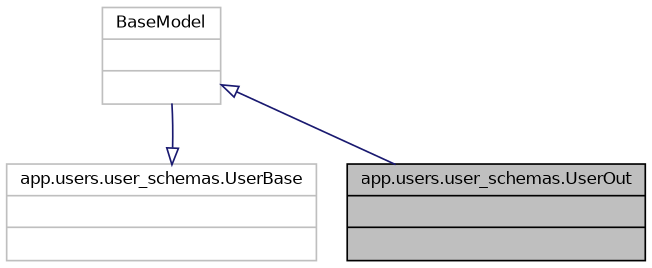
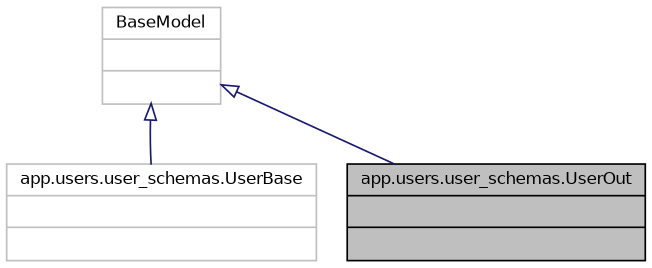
edge "BaseModel" -> "app.users.user_schemas.UserBase": reversed
